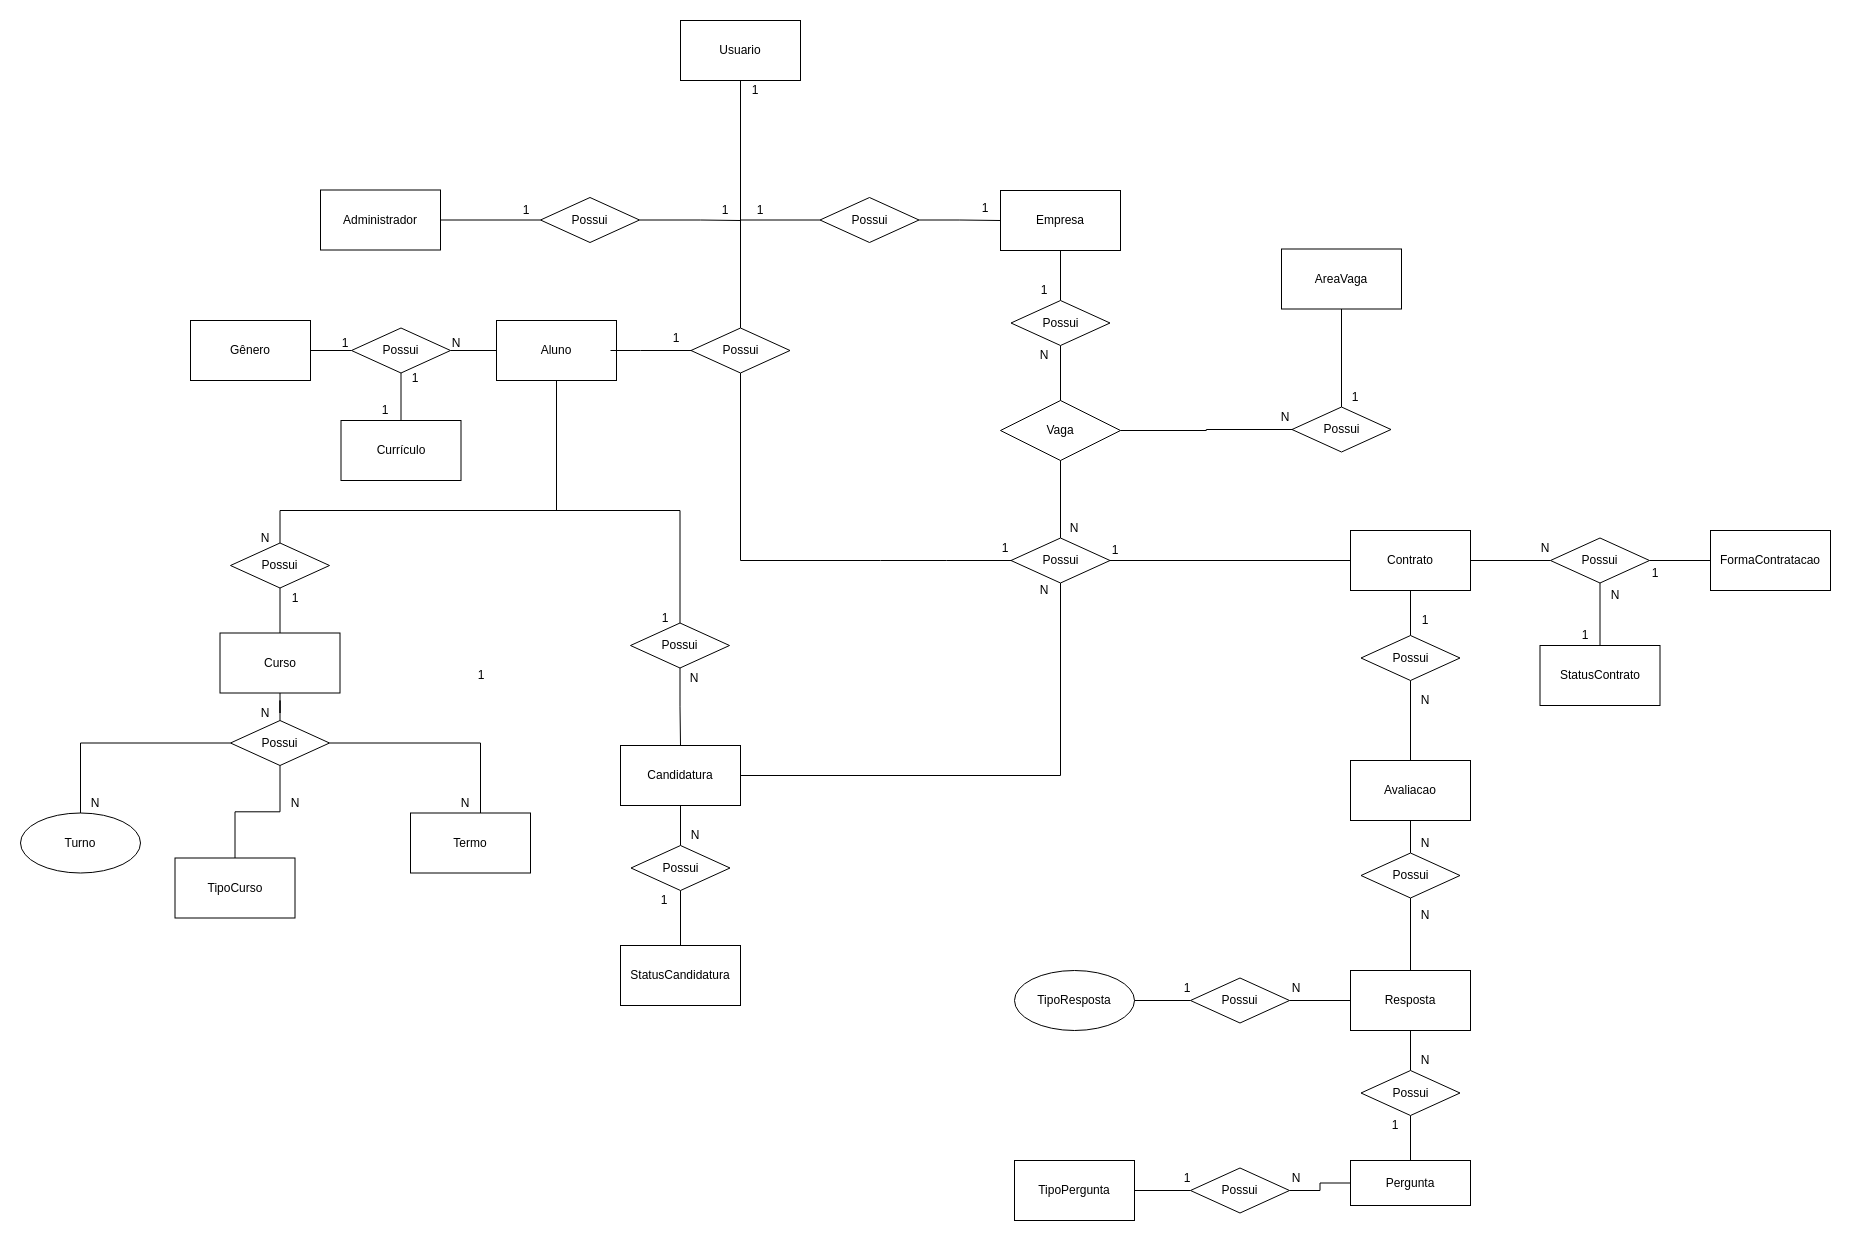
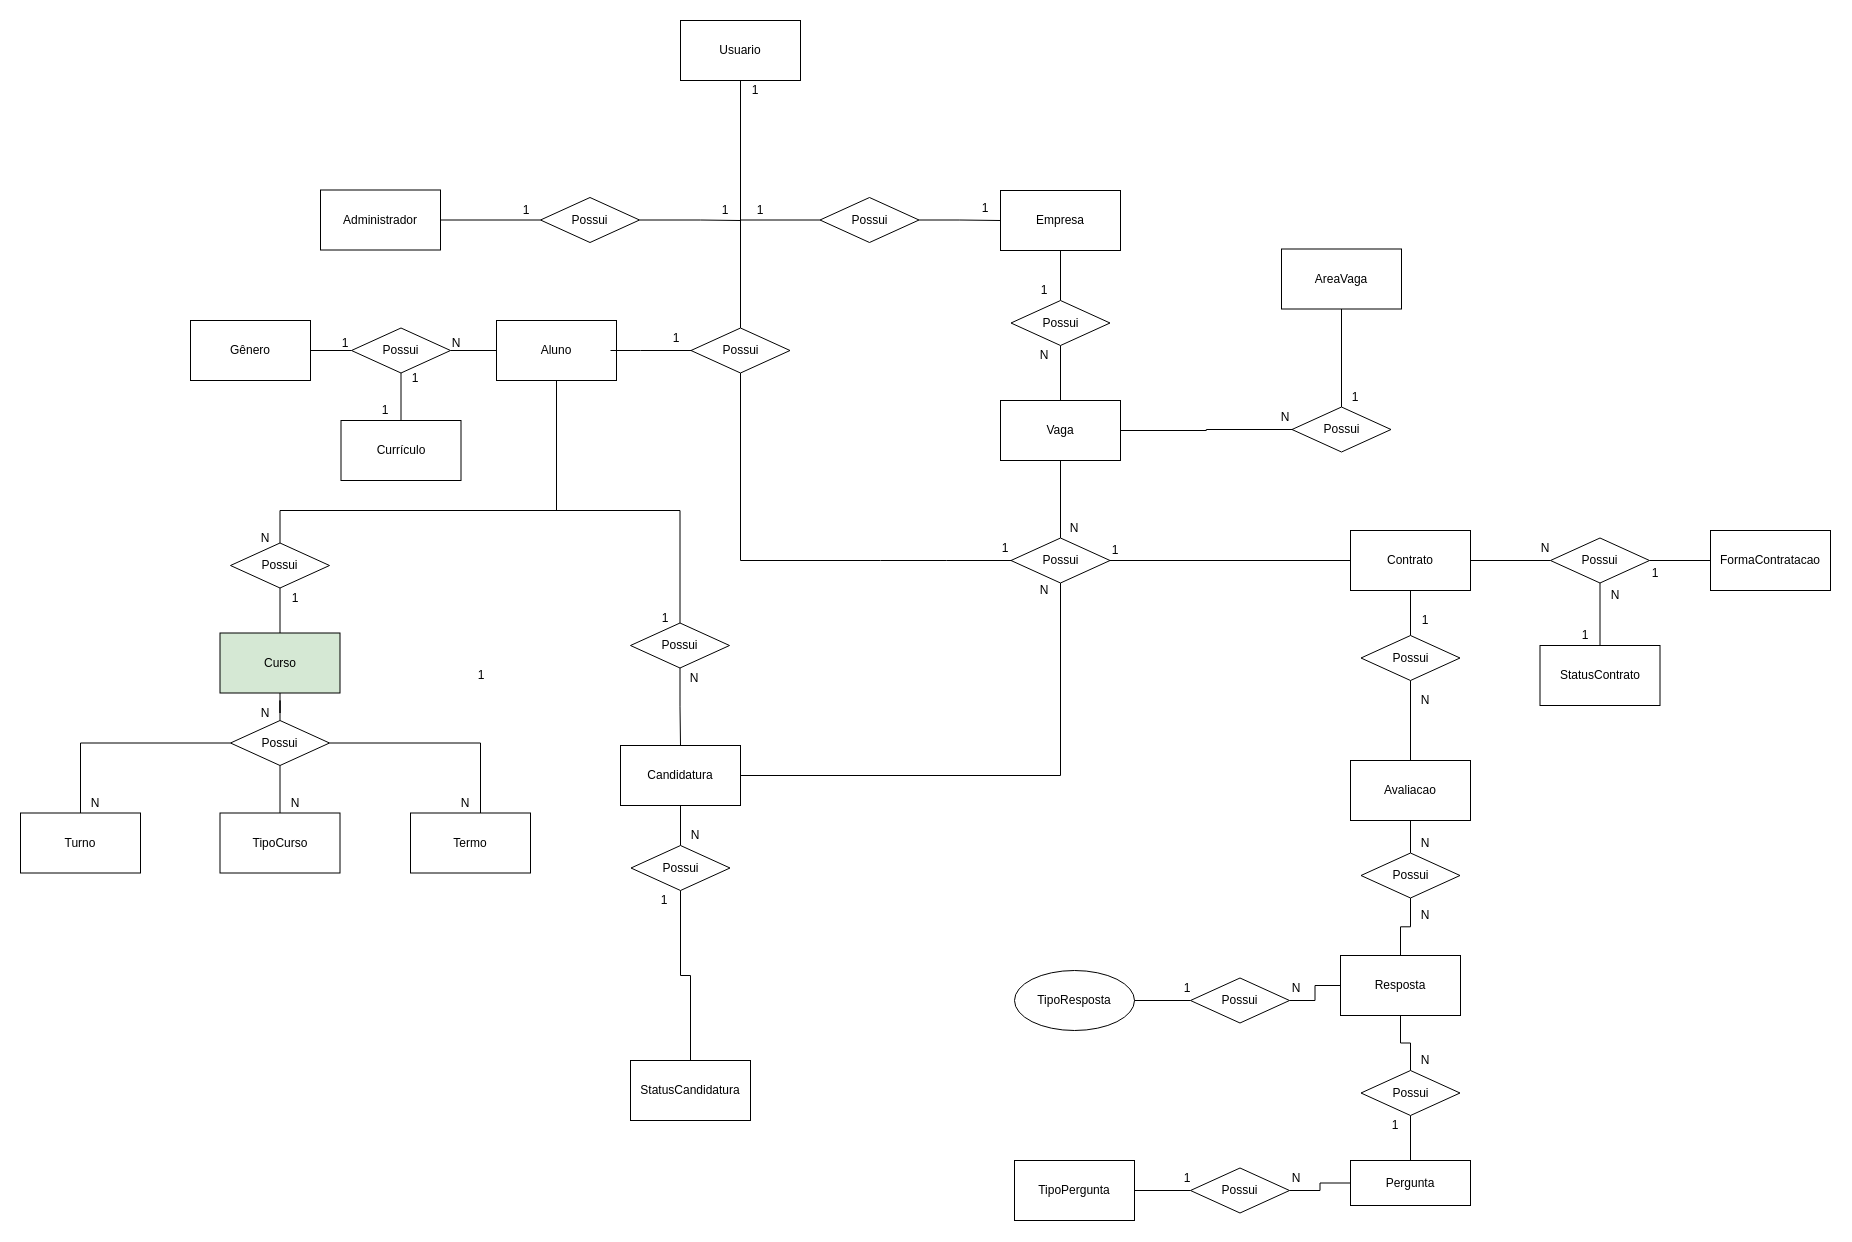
node "Vaga": shape diamond -> rectangle
node "Curso": fillcolor #ffffff -> #d5e8d4
node "Turno": shape ellipse -> rectangle
node "TipoCurso": moved (235, 888) -> (280, 843)
node "StatusCandidatura": moved (681, 976) -> (691, 1091)
node "Resposta": moved (1411, 1001) -> (1401, 986)
